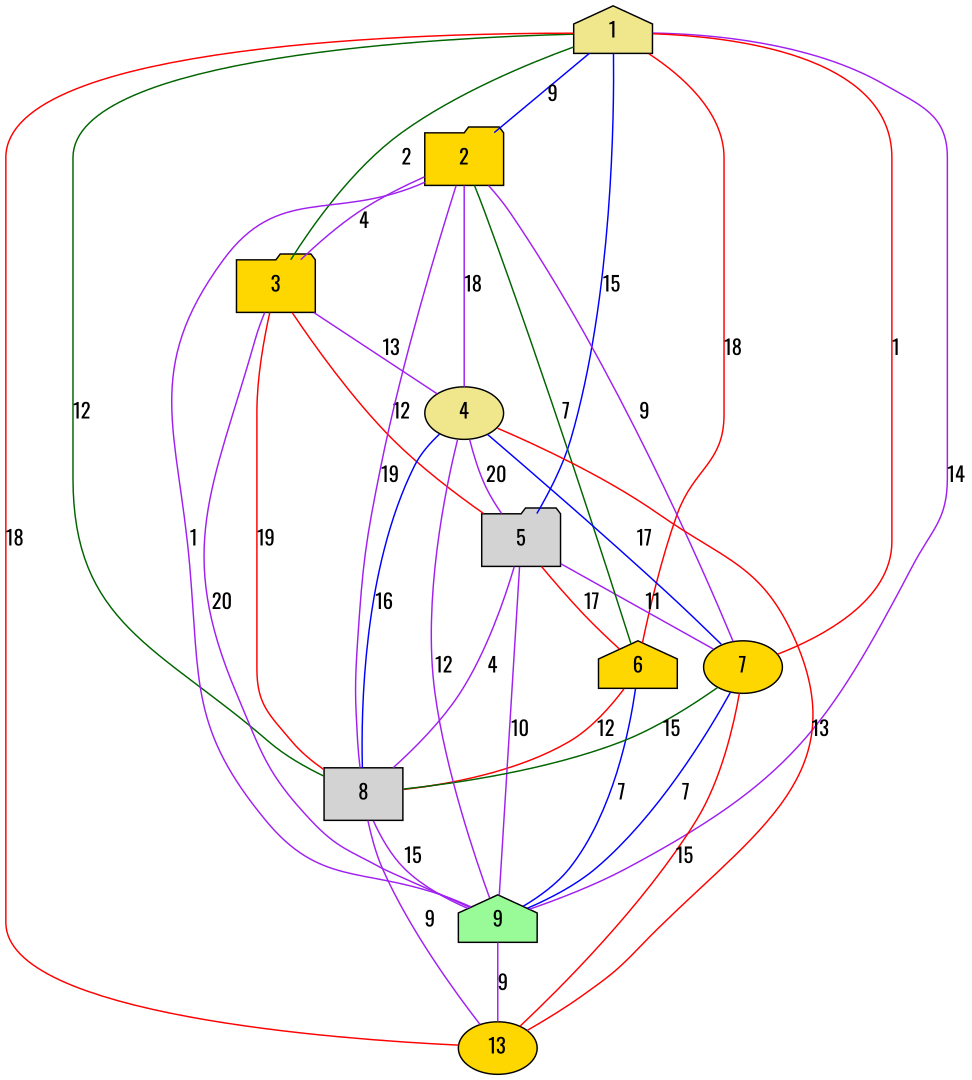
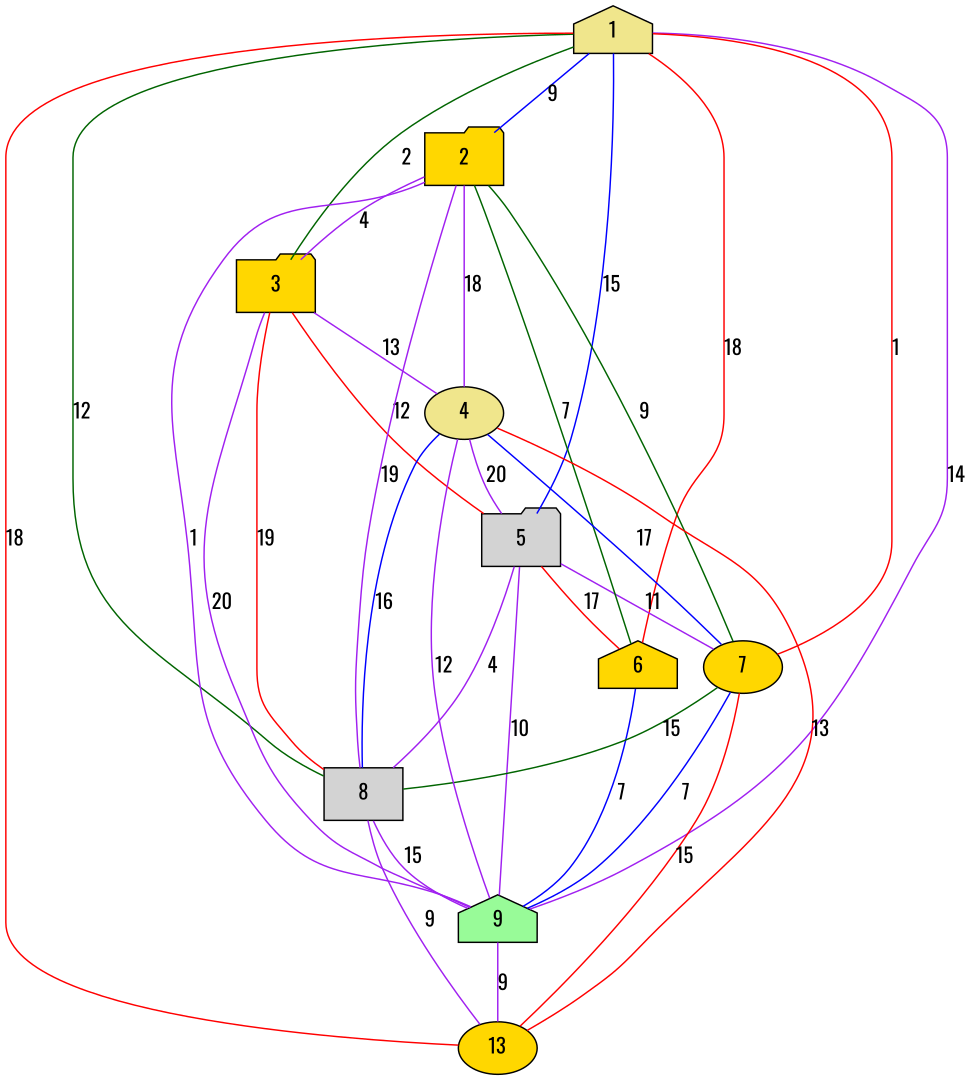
edge "2" -- "7": color purple -> darkgreen
edge "6" -- "8": removed, label "12"
